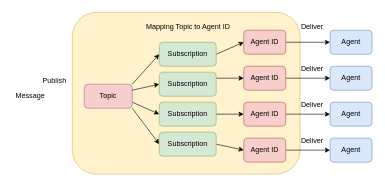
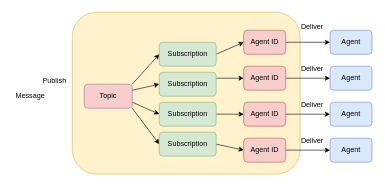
node "Mapping Topic to Agent ID": removed
